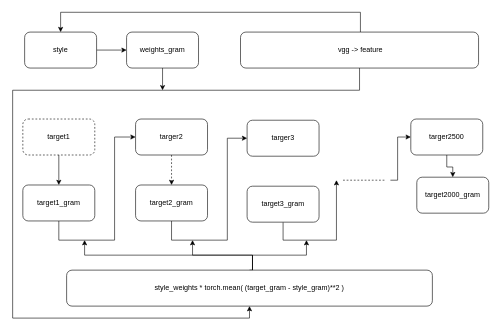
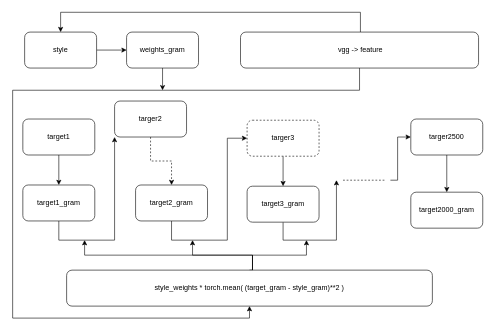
node "target1": style dashed -> solid
node "targer2": moved (171, 137) -> (150, 119)
node "targer3": style solid -> dashed
edge "targer3" -> "target3_gram": added
node "target2000_gram": moved (453, 195) -> (447, 210)
